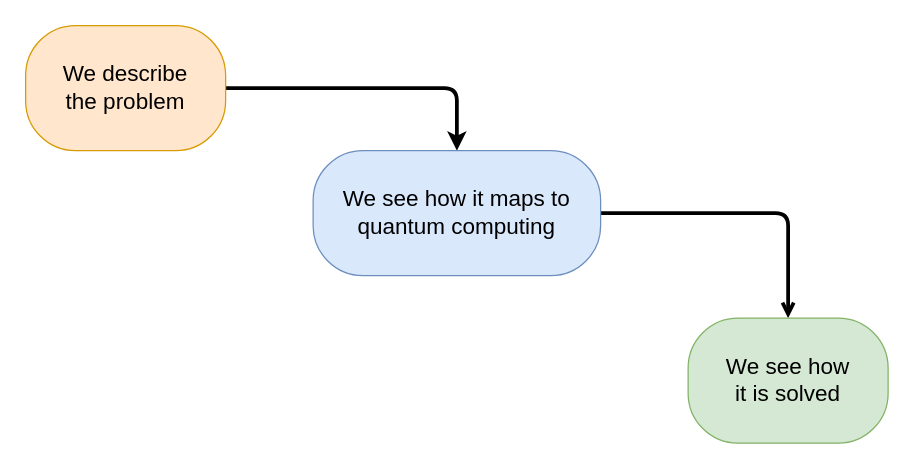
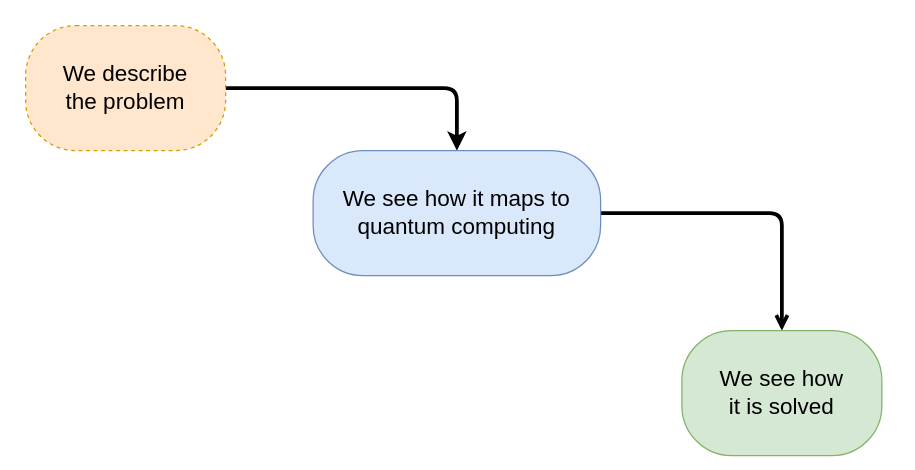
node "We describe the problem": style solid -> dashed
node "We see how it is solved": moved (788, 381) -> (782, 393)
